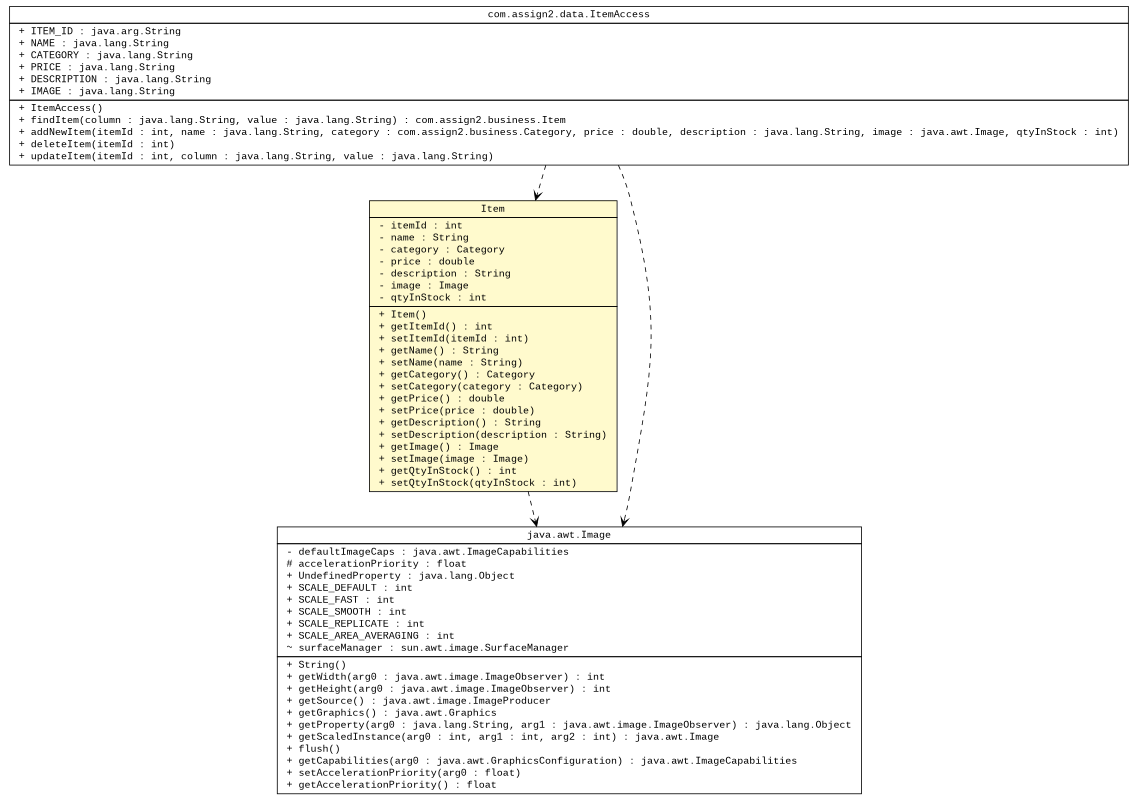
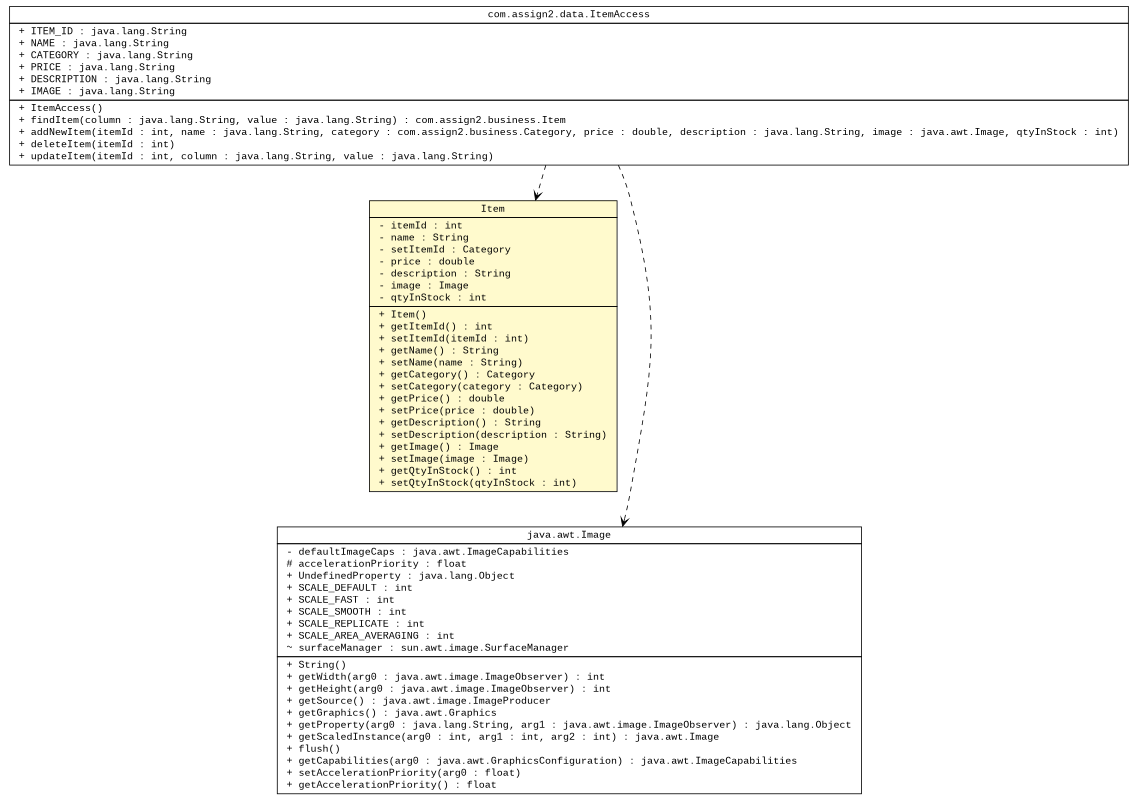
node "com.assign2.data.ItemAccess": text "+ ITEM_ID : java.arg.String" -> "+ ITEM_ID : java.lang.String"
node "Item": text "- category : Category" -> "- setItemId : Category"
edge "Item" -> "java.awt.Image": removed
